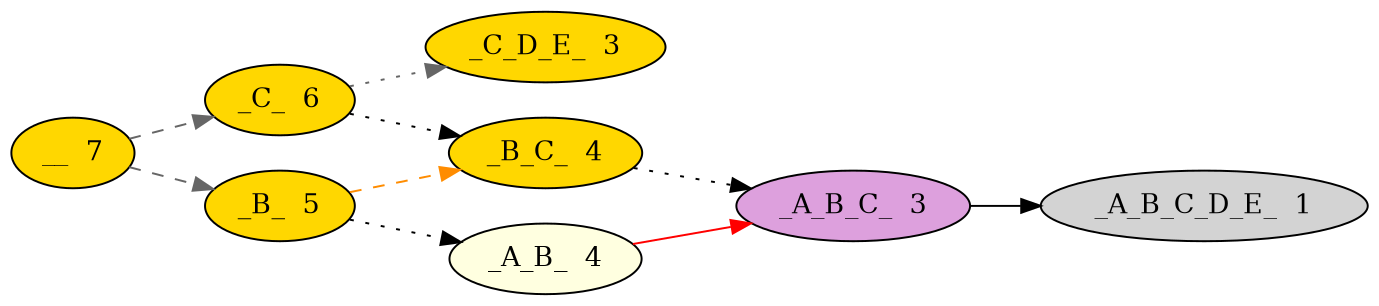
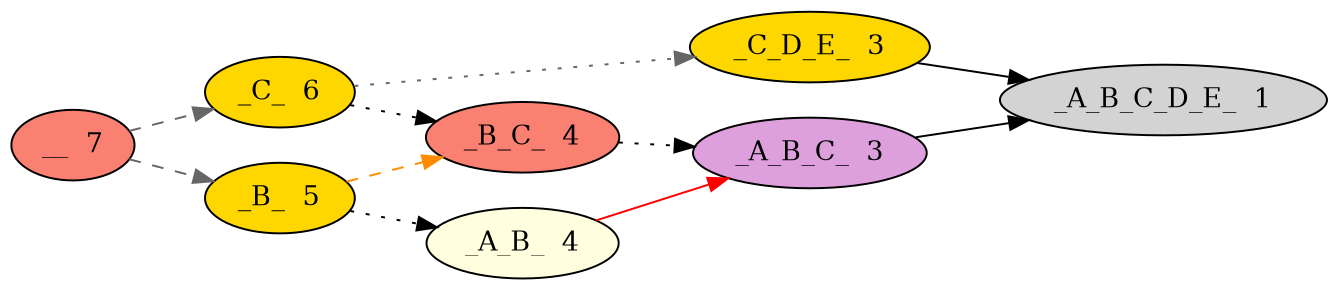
edge "_C_D_E_  3" -> "_A_B_C_D_E_  1": added
node "__  7": fillcolor gold -> salmon
node "_B_C_  4": fillcolor gold -> salmon
